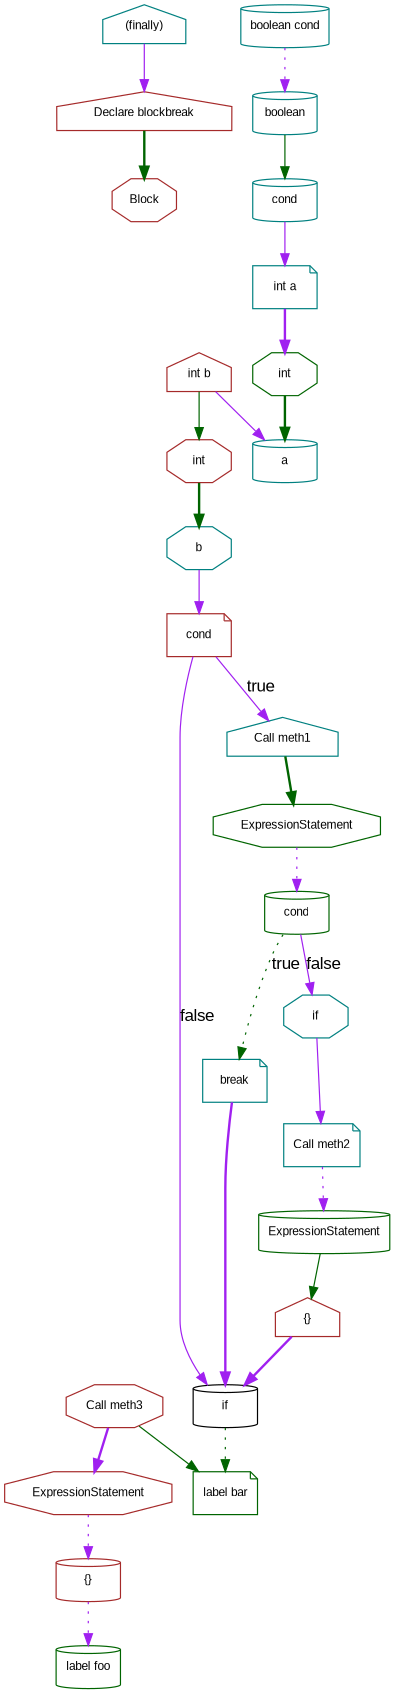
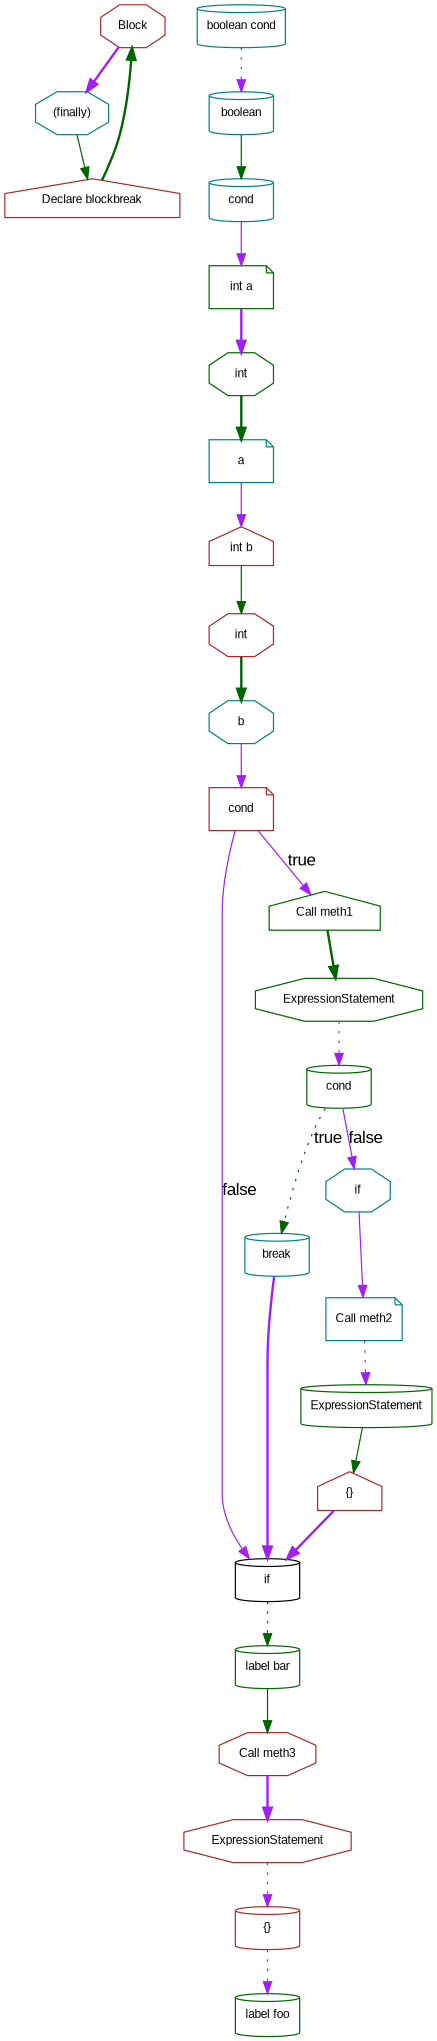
node "(finally)": shape house -> octagon
edge "(finally)" -> "Declare blockbreak": color purple -> darkgreen
edge "Block" -> "(finally)": added
node "int a": color teal -> darkgreen
edge "int b" -> "a": reversed
node "a": shape cylinder -> note
node "Call meth1": color teal -> darkgreen
node "break": shape note -> cylinder
edge "Call meth3" -> "label bar": reversed
node "label bar": shape note -> cylinder
